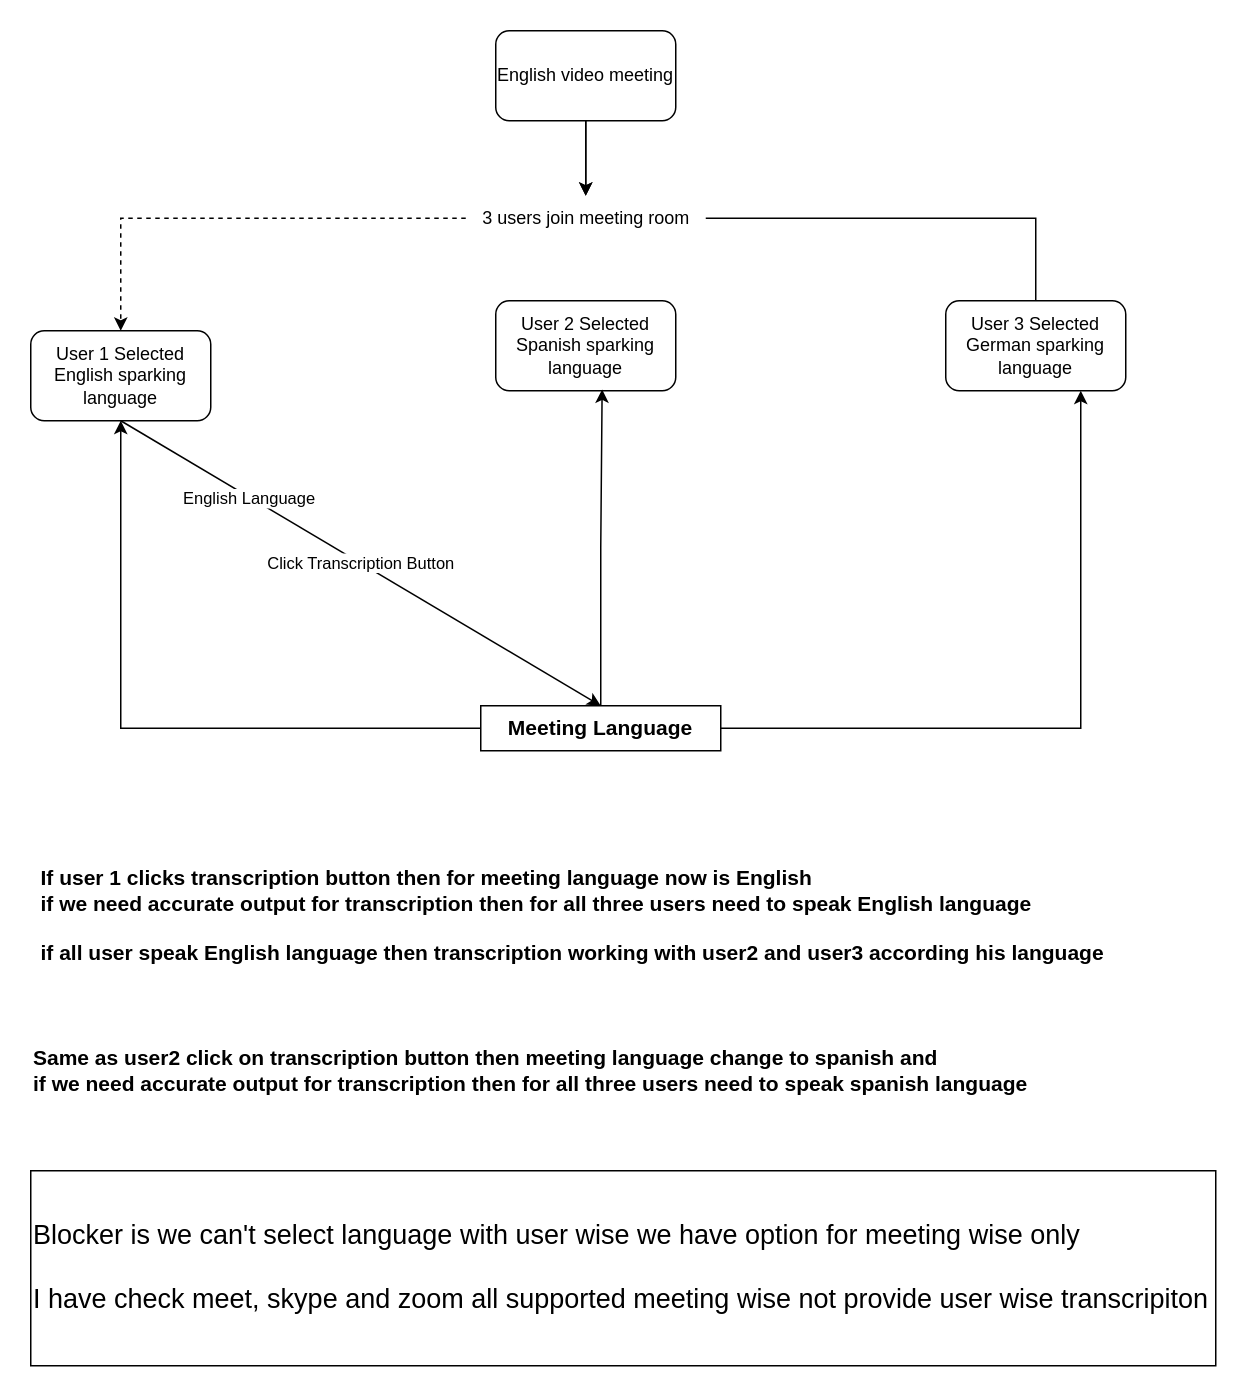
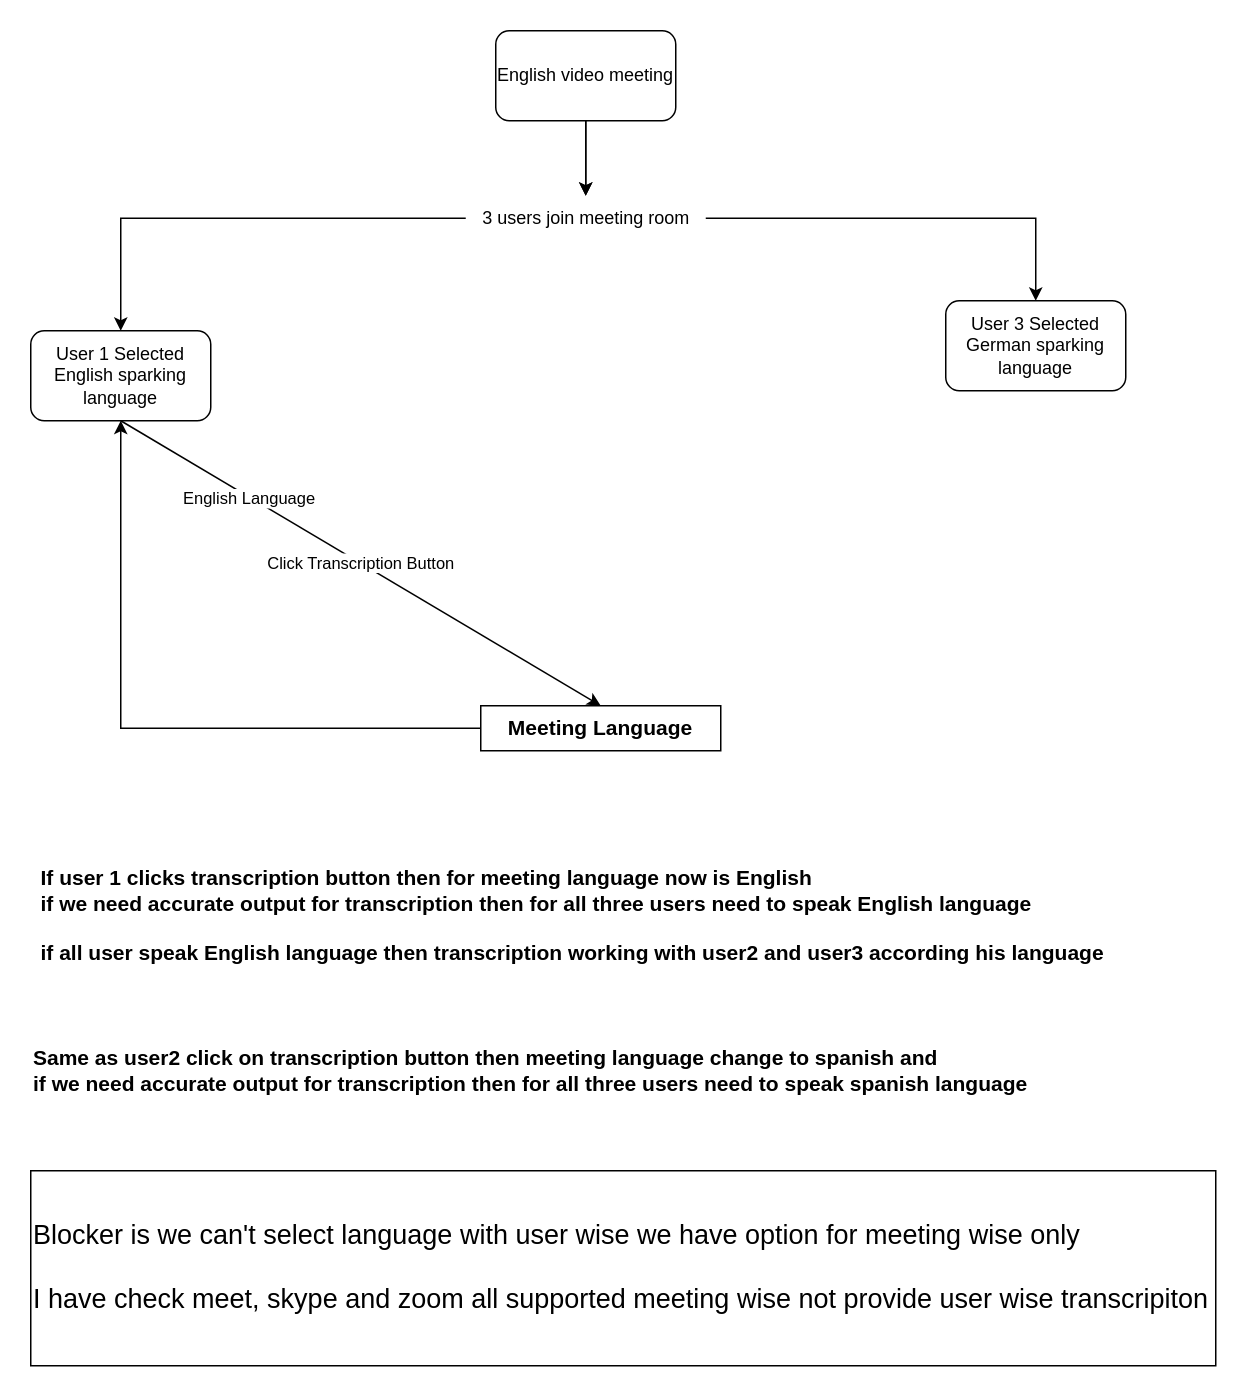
edge "3 users join meeting room" -> "User 1 Selected English sparking language": style dashed -> solid
edge "3 users join meeting room" -- "User 3 Selected German sparking language": arrowhead none -> classic
node "User 2 Selected Spanish sparking language": removed
edge "Meeting Language" -> "User 2 Selected Spanish sparking language": removed
edge "Meeting Language" -> "User 3 Selected German sparking language": removed
